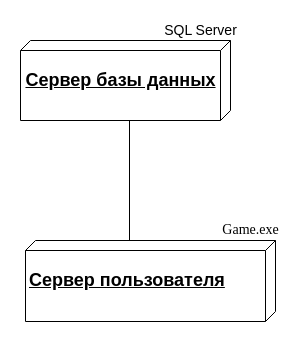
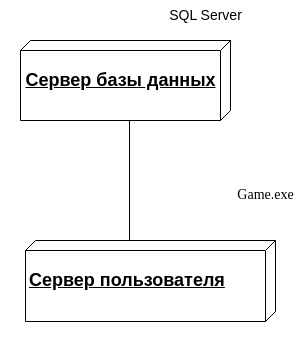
node "SQL Server": moved (201, 31) -> (206, 16)
node "Game.exe": moved (251, 231) -> (266, 196)
